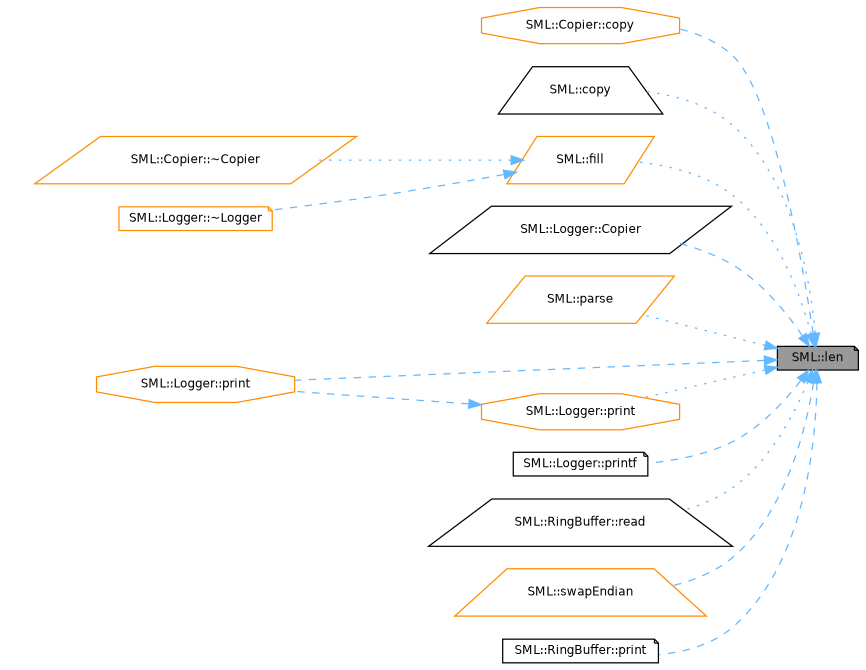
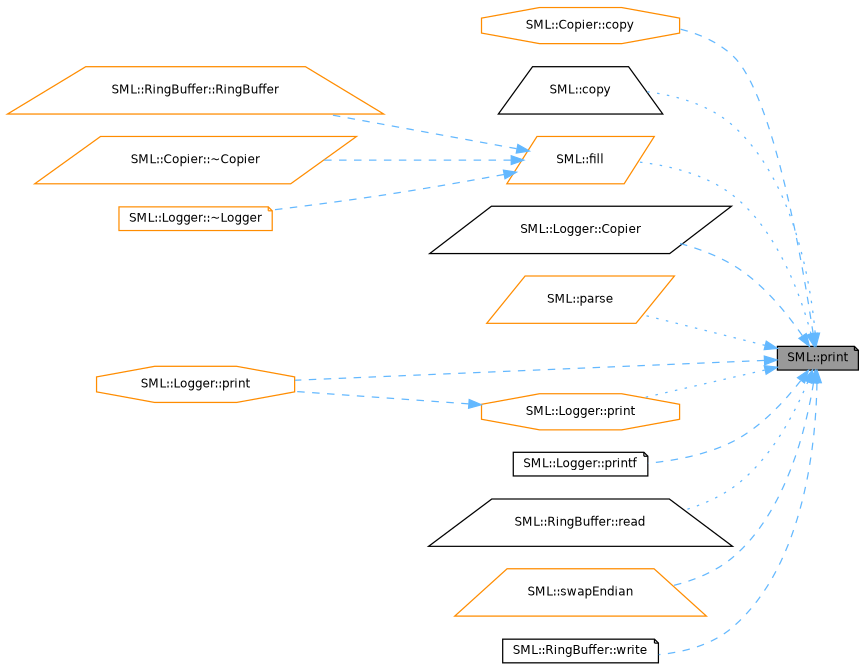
node "SML::RingBuffer::RingBuffer": added
edge "SML::Copier::~Copier" -> "SML::fill": style dotted -> dashed
node "SML::len": label "SML::len" -> "SML::print"
node "SML::RingBuffer::print": label "SML::RingBuffer::print" -> "SML::RingBuffer::write"
